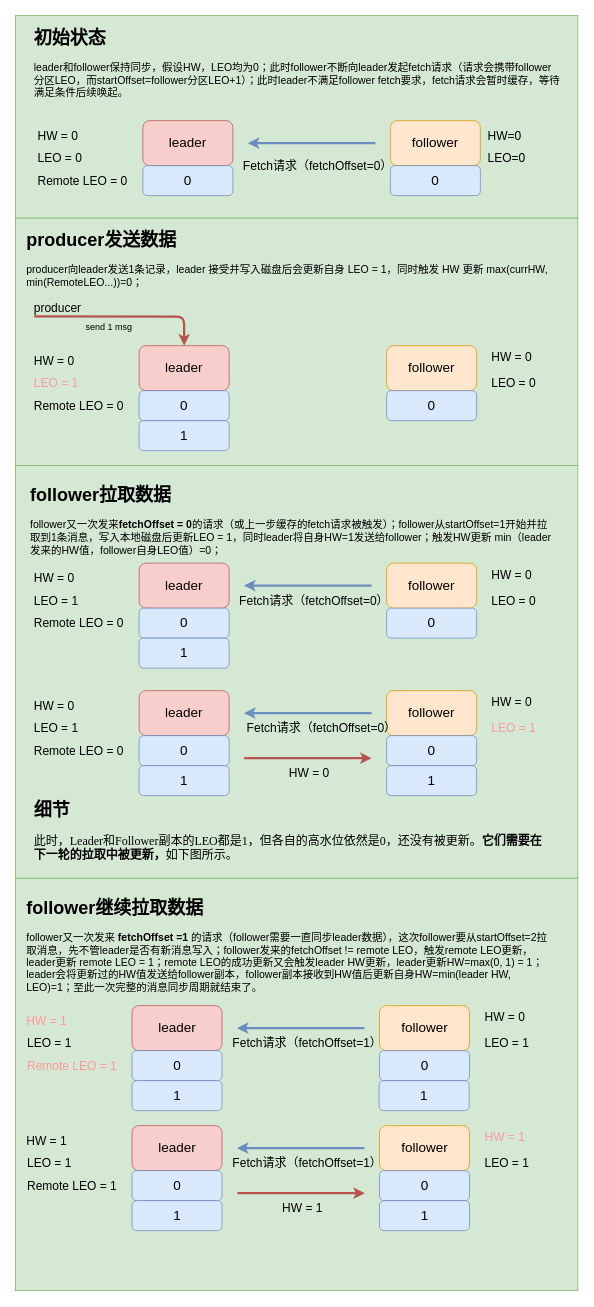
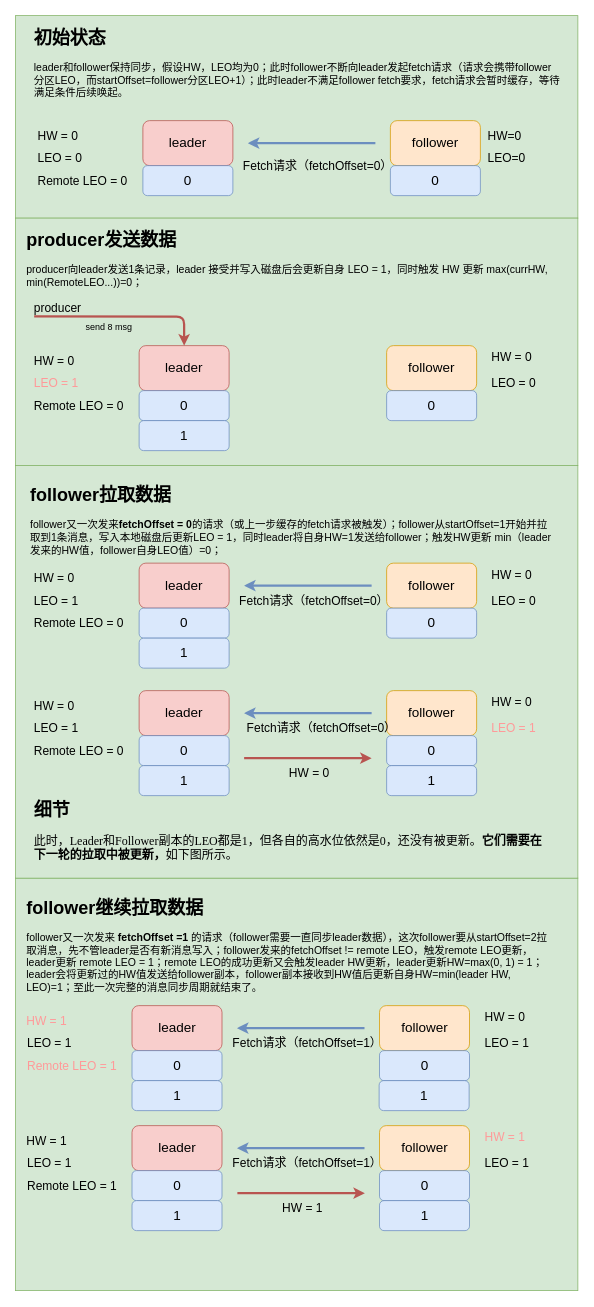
node "send 1 msg": label "send 1 msg" -> "send 8 msg"
